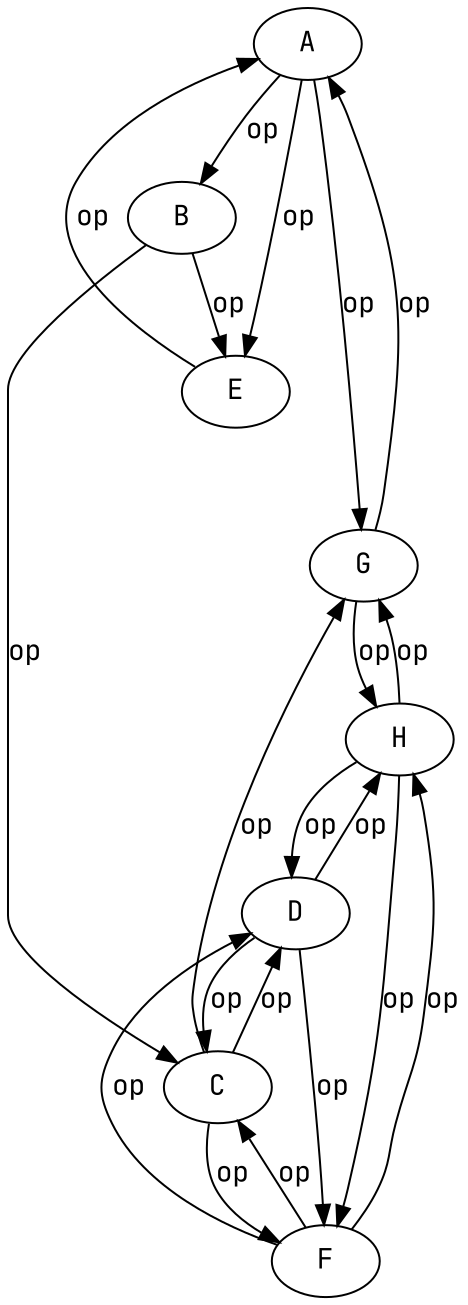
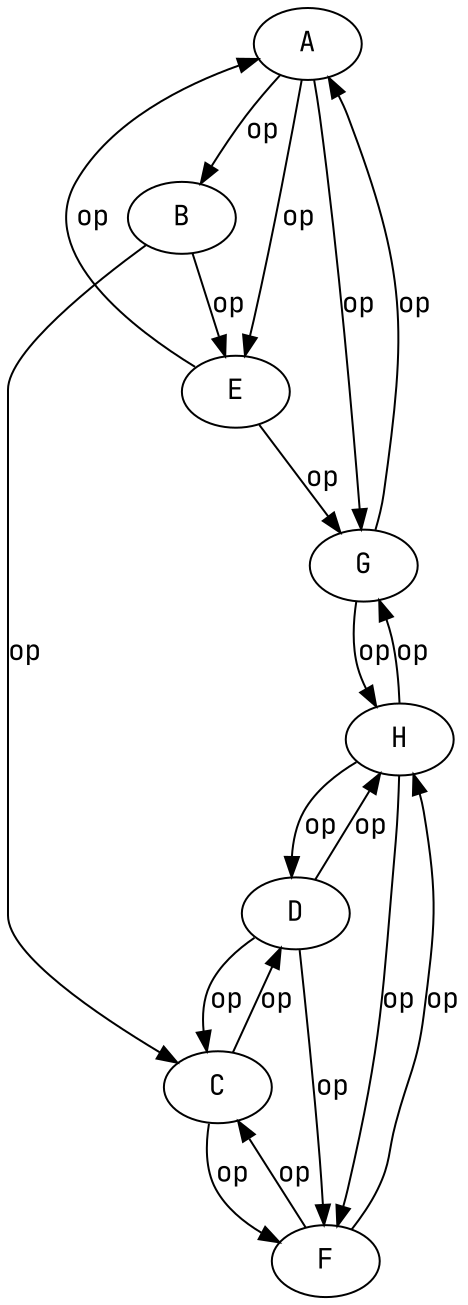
edge "C" -> "G": now "E" -> "G"
edge "F" -> "D": removed, label "op"
